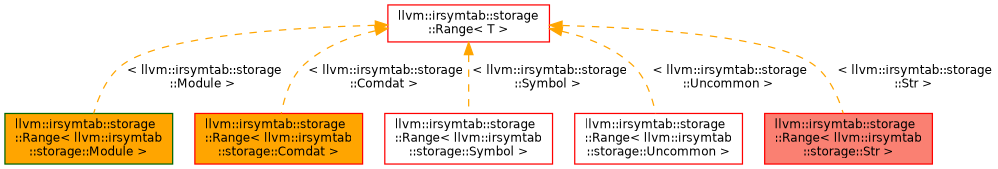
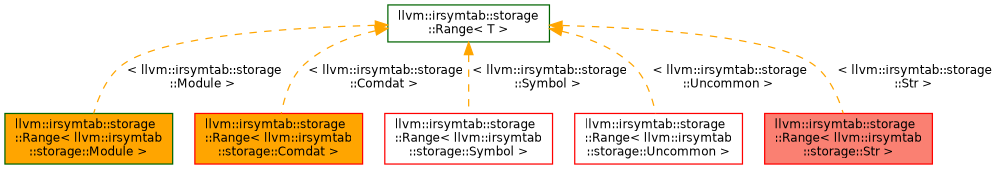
node "llvm::irsymtab::storage ::Range< T >": color red -> darkgreen
